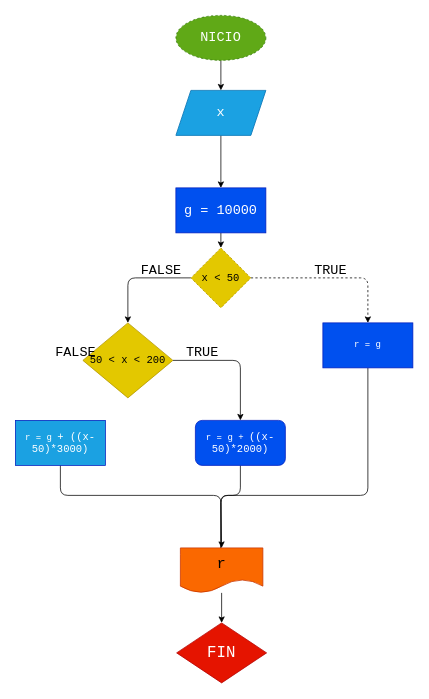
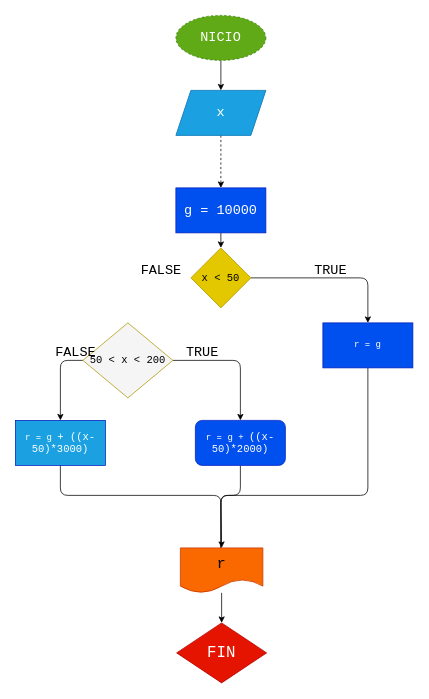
edge "x" -> "g = 10000": style solid -> dashed
node "x < 50": style dashed -> solid
edge "x < 50" -> "r = g": style dashed -> solid
edge "x < 50" -> "50 < x < 200": removed
node "50 < x < 200": fillcolor #e3c800 -> #f5f5f5
edge "50 < x < 200" -> "r = g + ((x-50)*3000)": added
